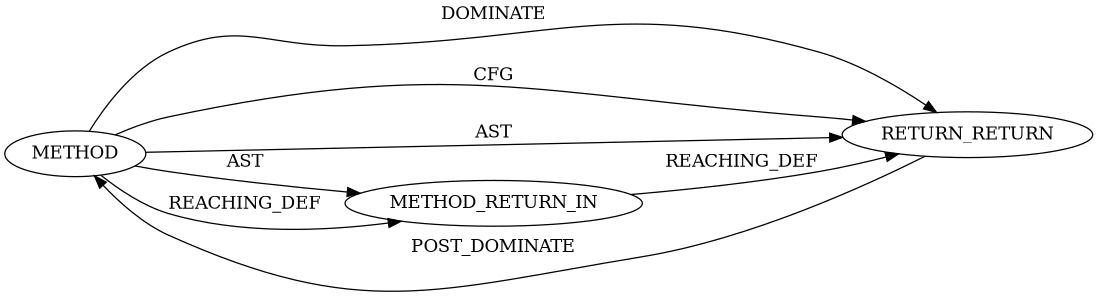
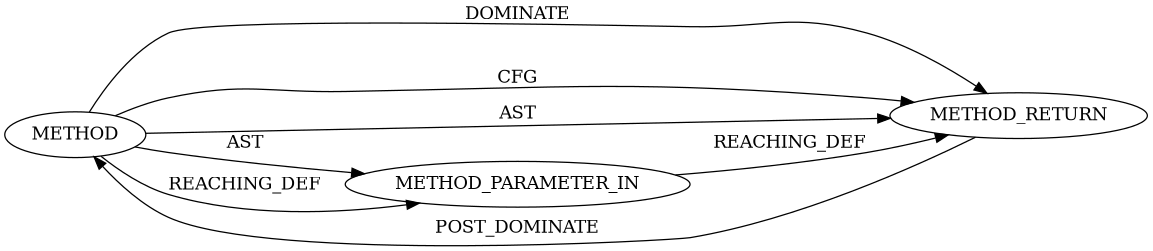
node "RETURN_RETURN": label "RETURN_RETURN" -> "METHOD_RETURN"
node "METHOD_RETURN_IN": label "METHOD_RETURN_IN" -> "METHOD_PARAMETER_IN"
